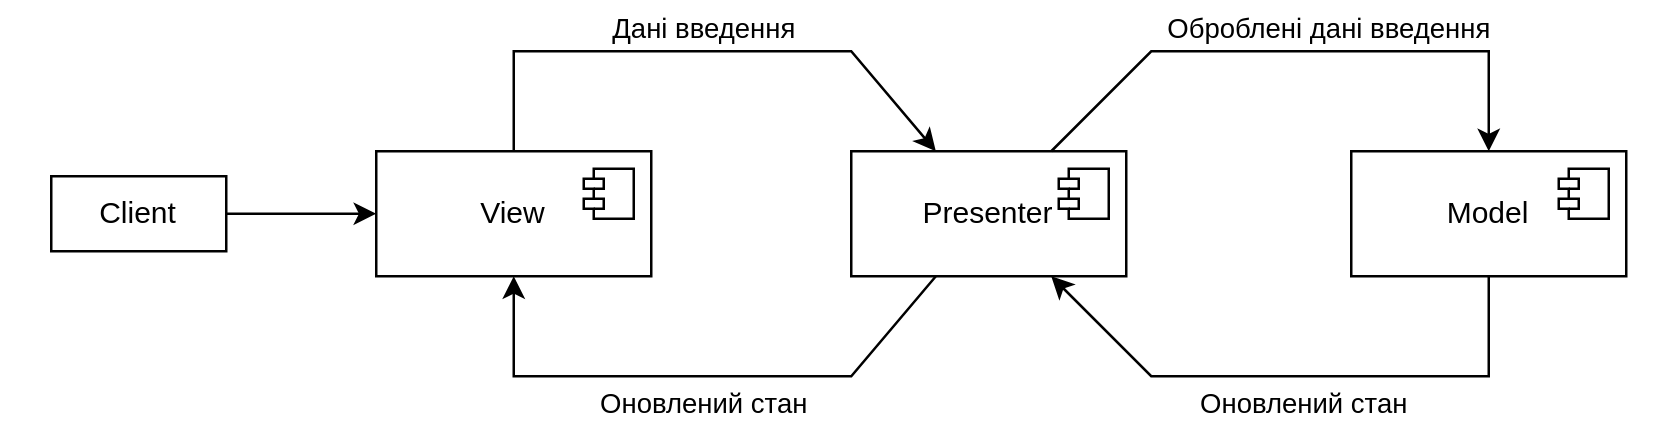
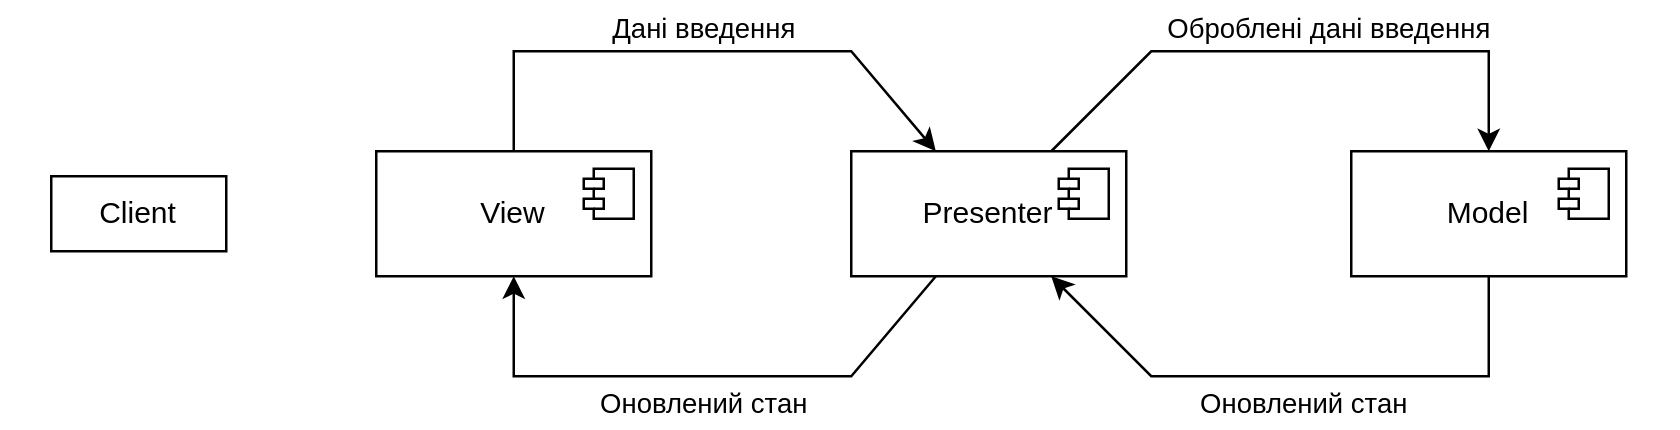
edge "Client" -> "View": removed
